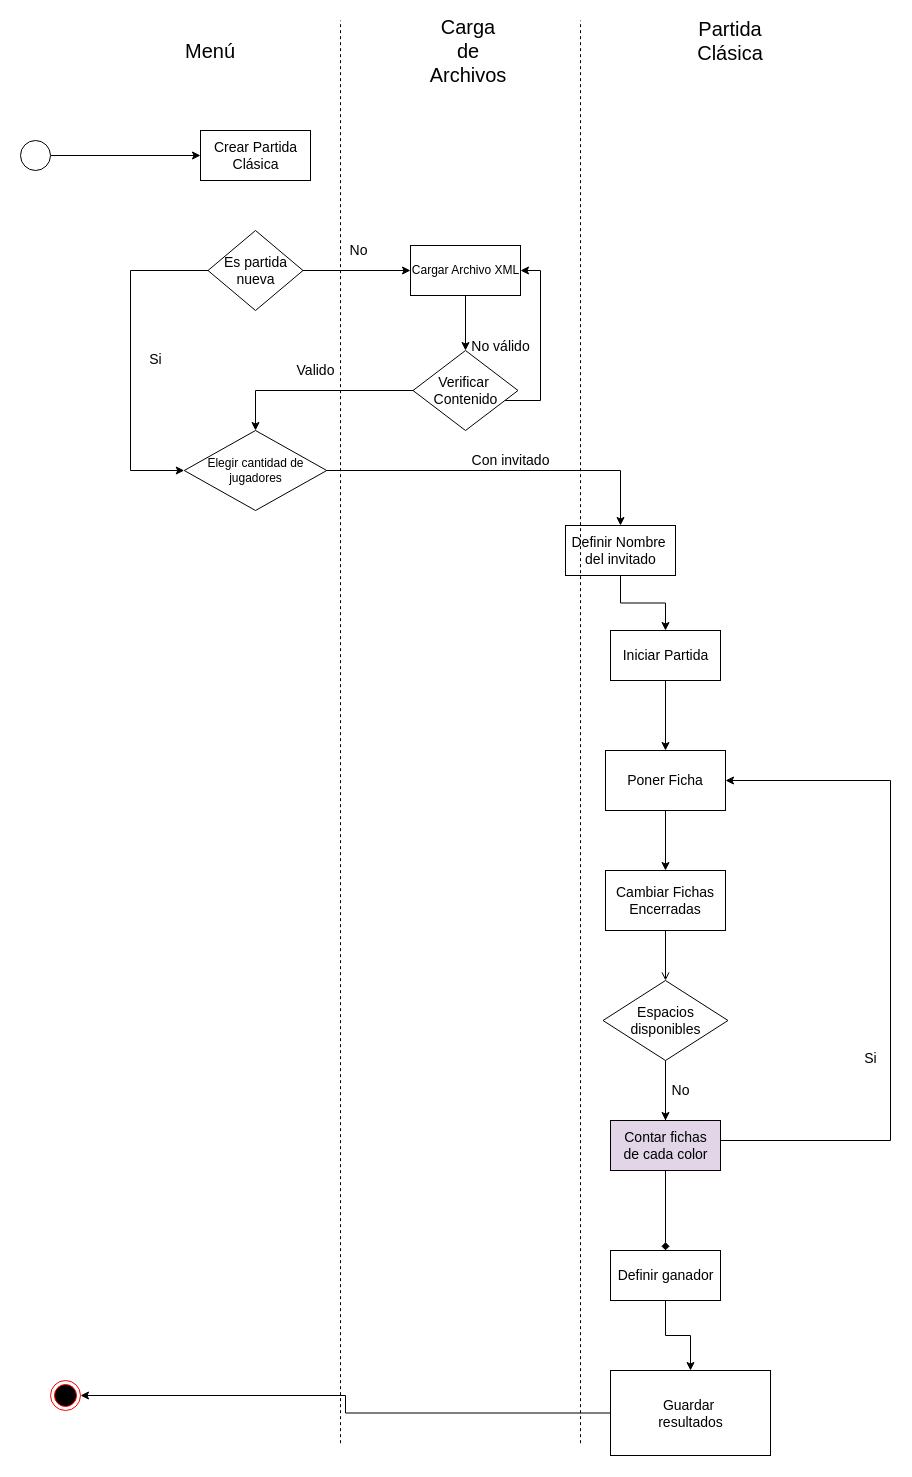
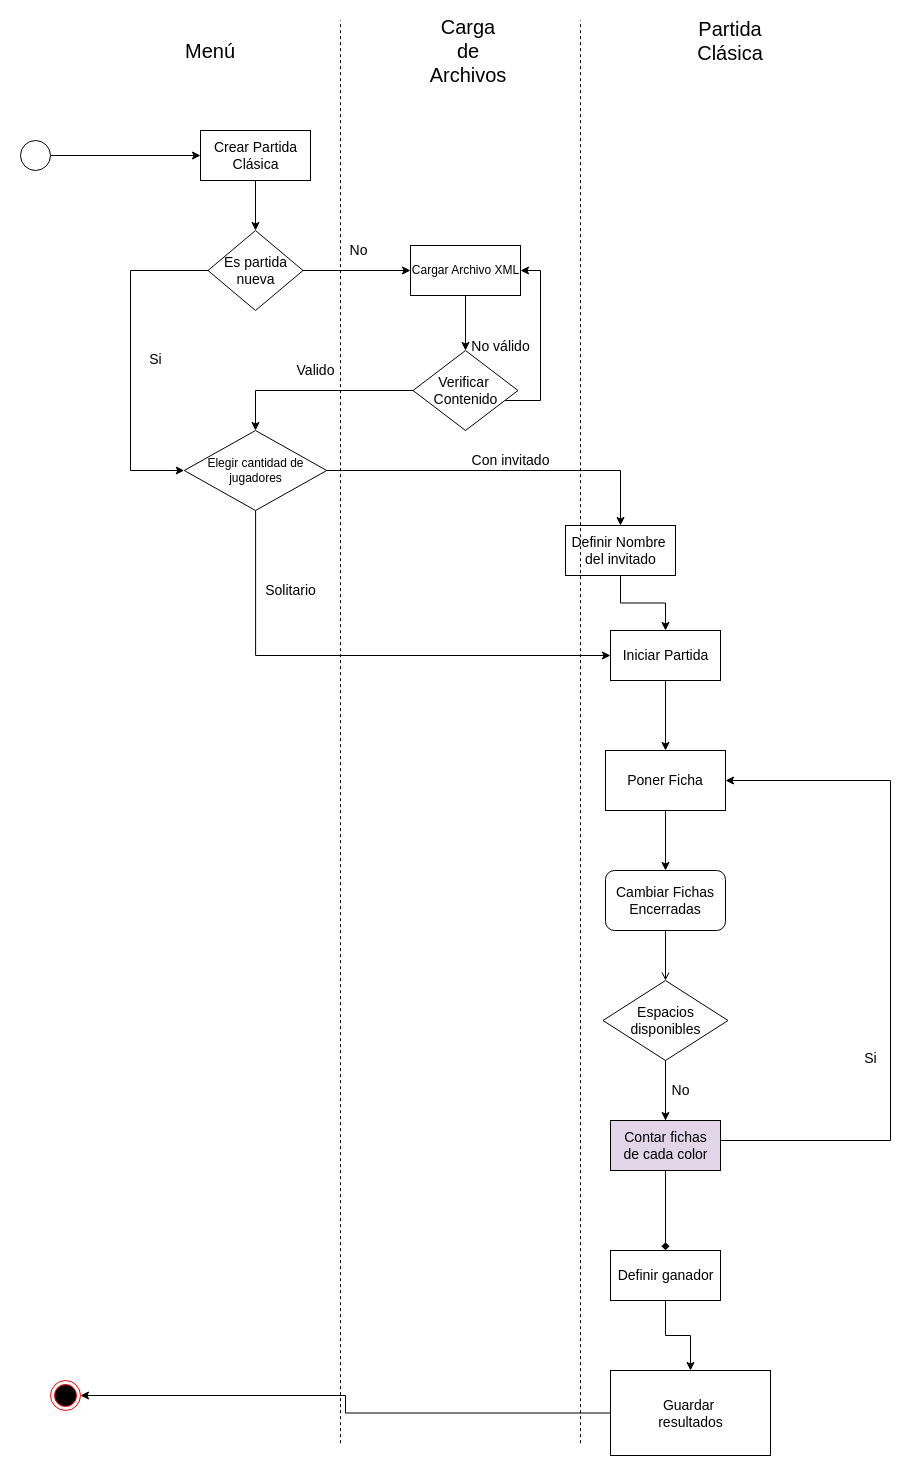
edge "Crear Partida Clásica" -> "Es partida nueva": added
edge "Elegir cantidad de jugadores" -> "Iniciar Partida": added, label "Solitario"
node "Cambiar Fichas Encerradas": shape rectangle -> rounded rectangle
